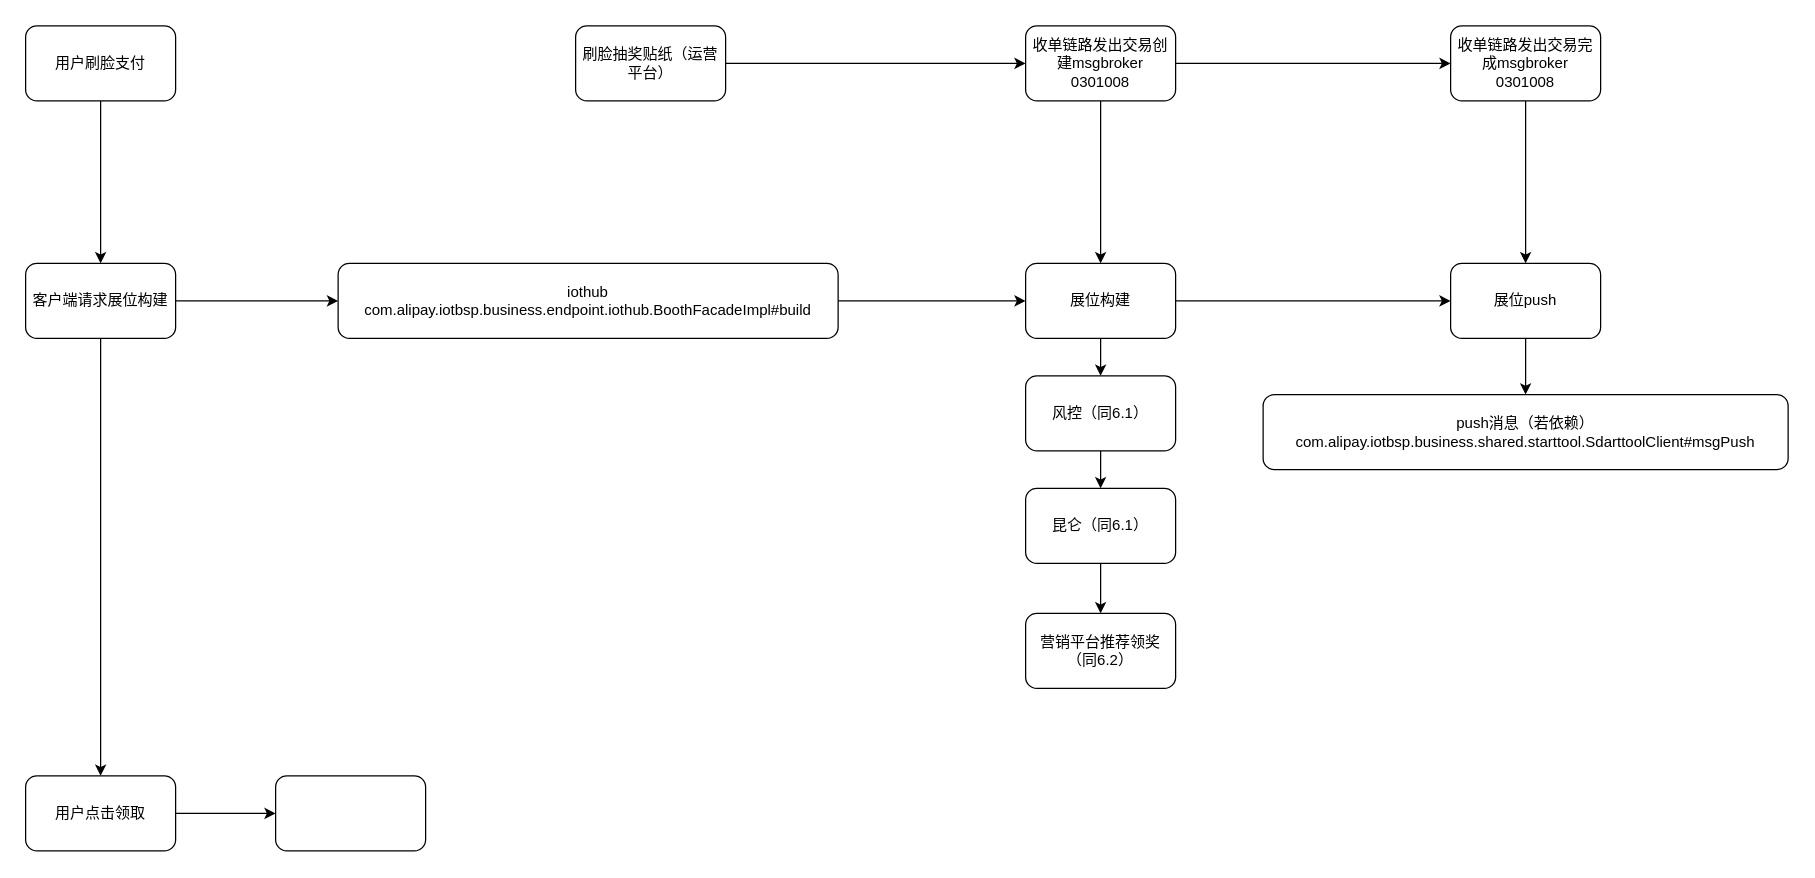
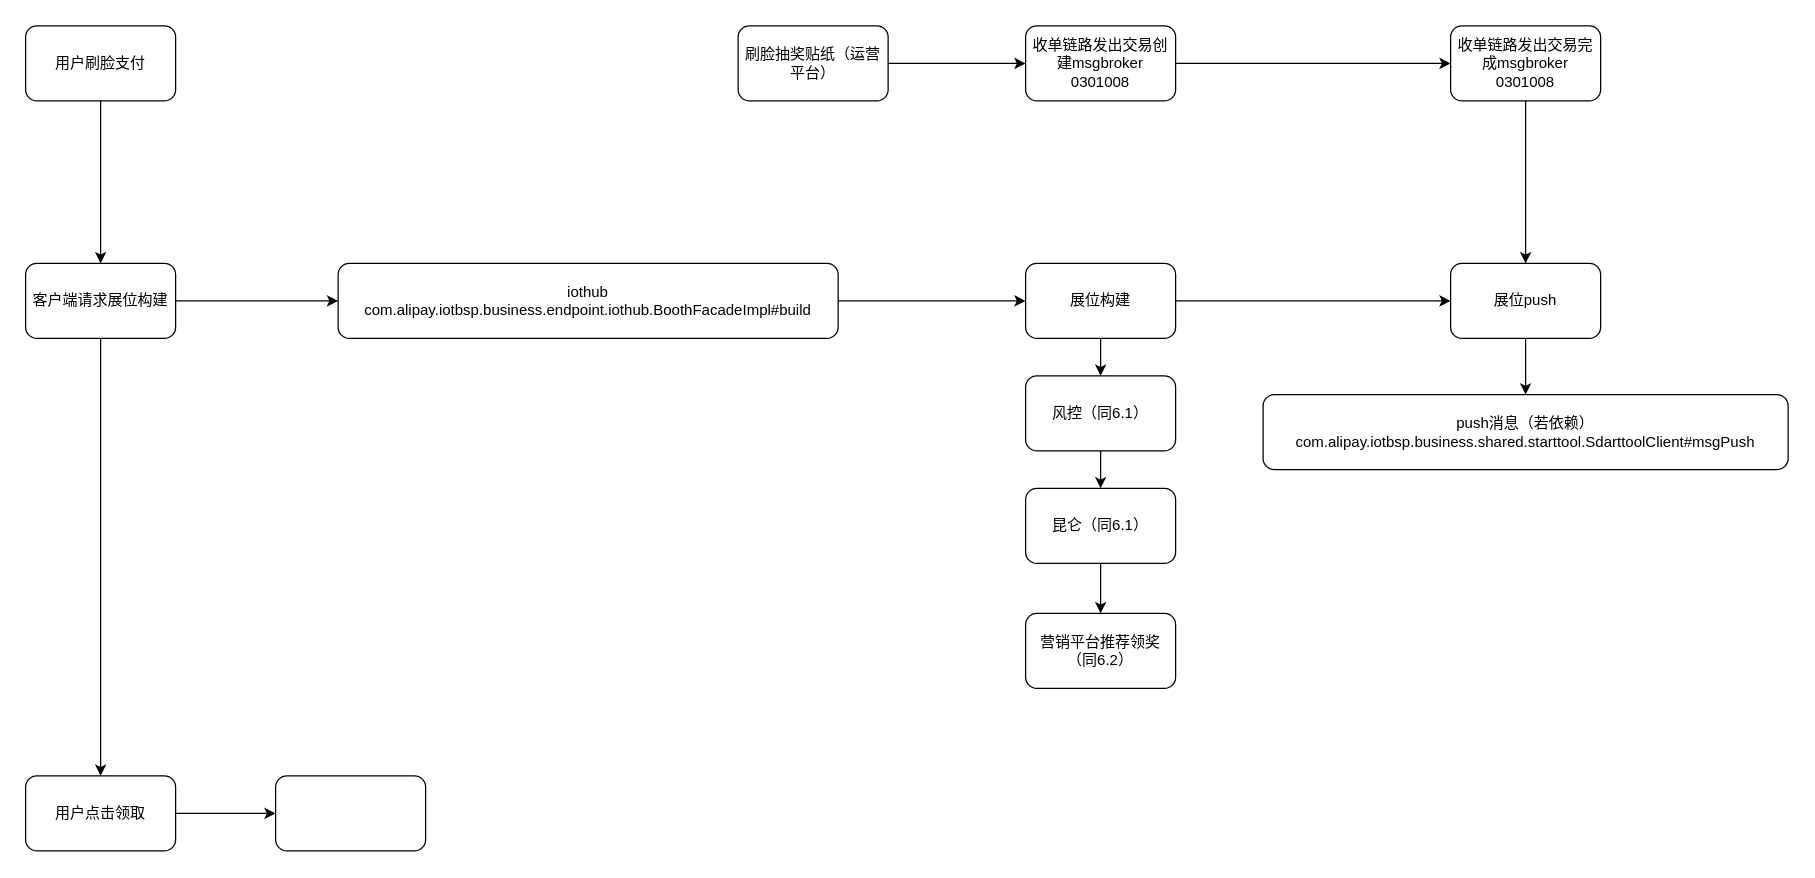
node "刷脸抽奖贴纸（运营平台）": moved (651, 63) -> (813, 63)
edge "收单链路发出交易创建msgbroker 0301008" -> "展位构建": removed
